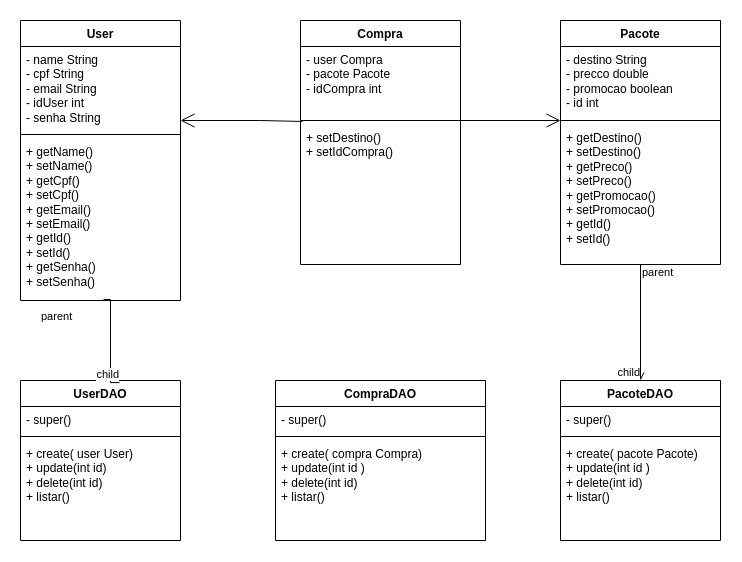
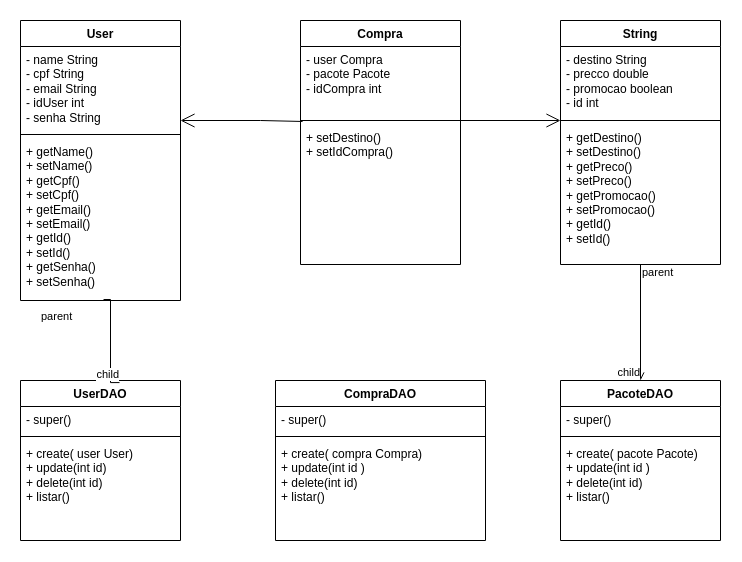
node "Pacote": label "Pacote" -> "String"
